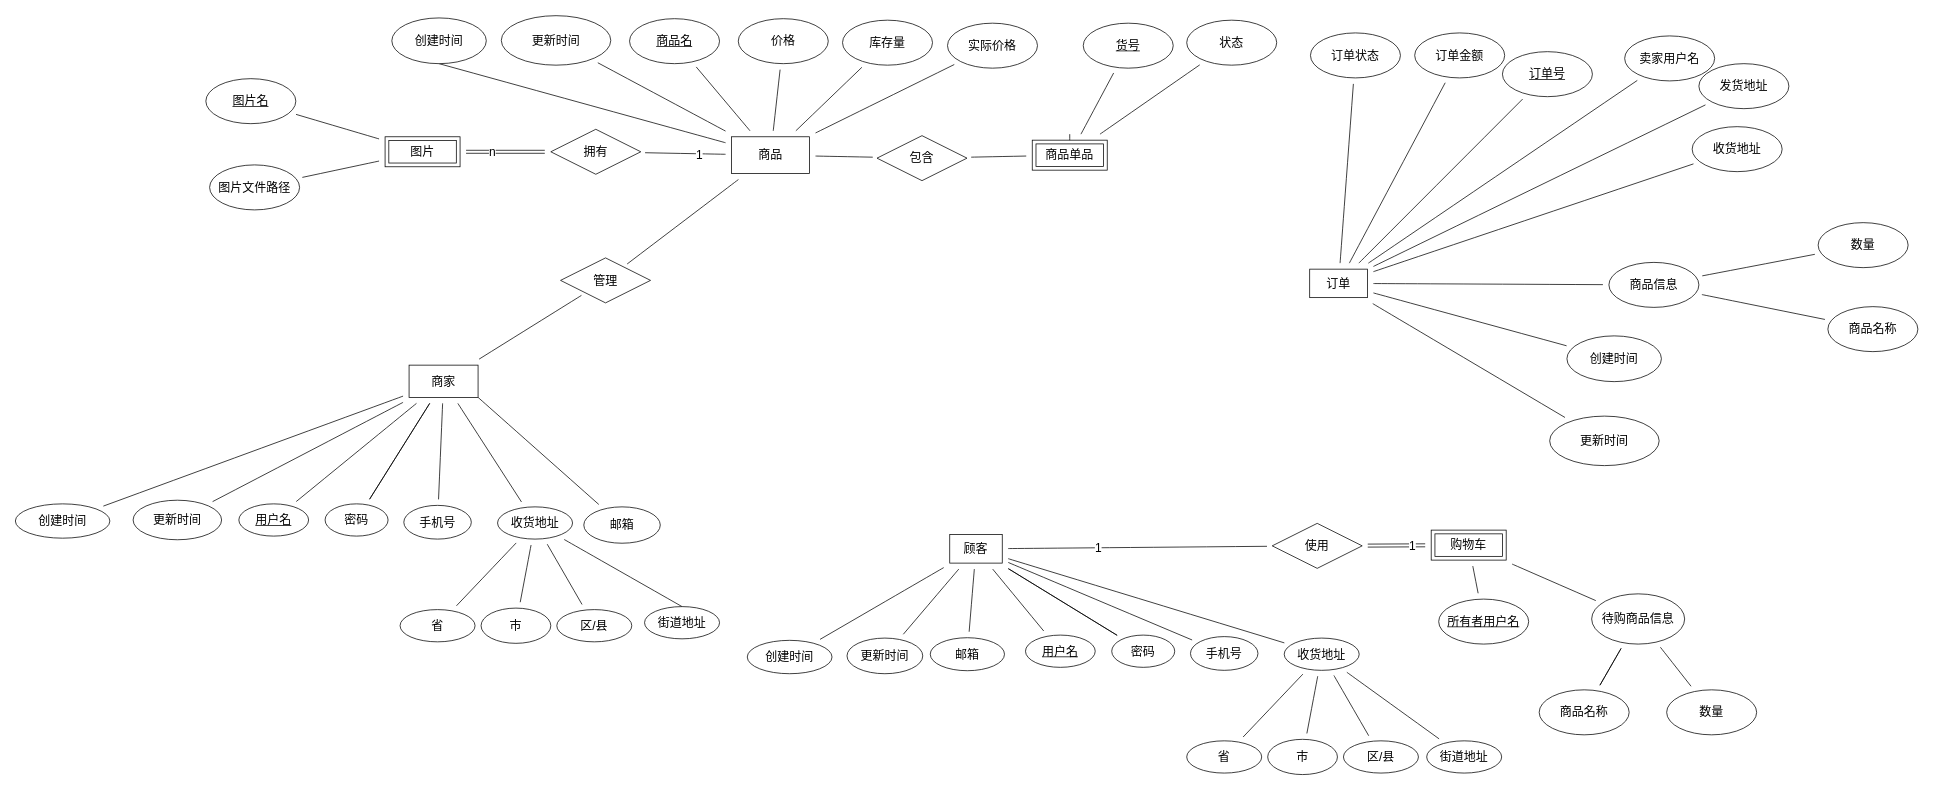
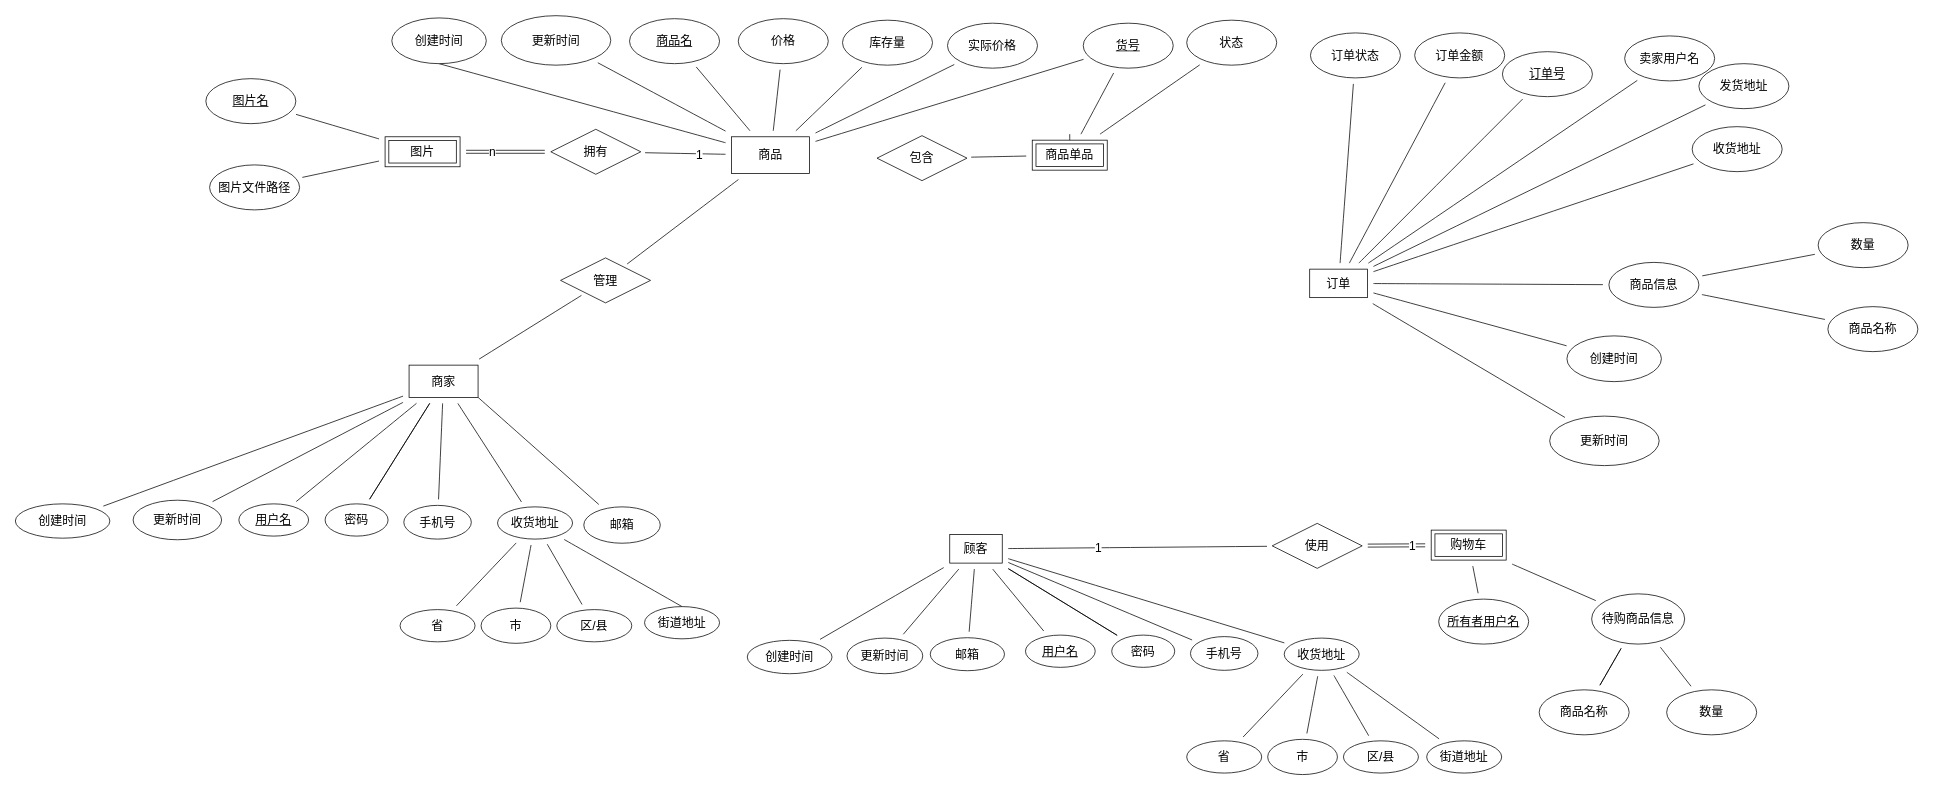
edge "商品" -- "包含": now "商品" -- "货号"
